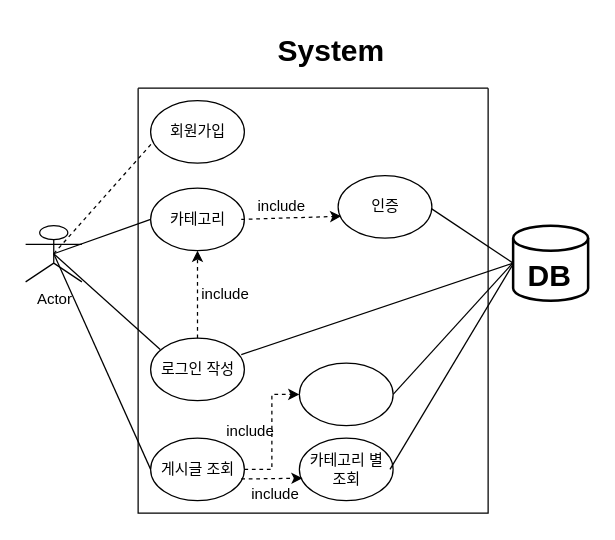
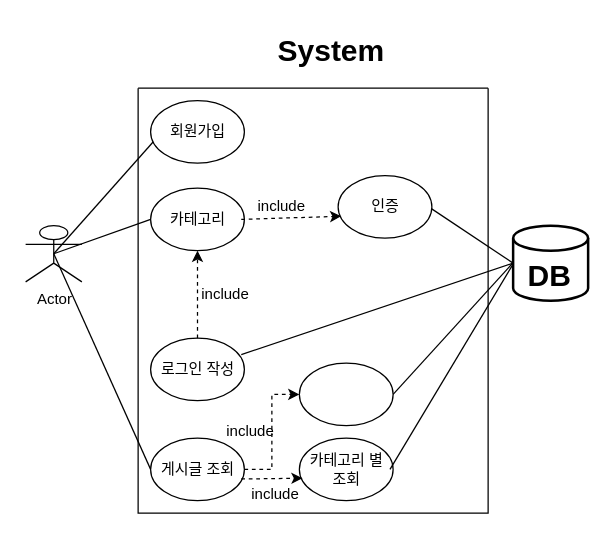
edge "회원가입" -- "Actor": style dashed -> solid
edge "Actor" -- "로그인 작성": removed
